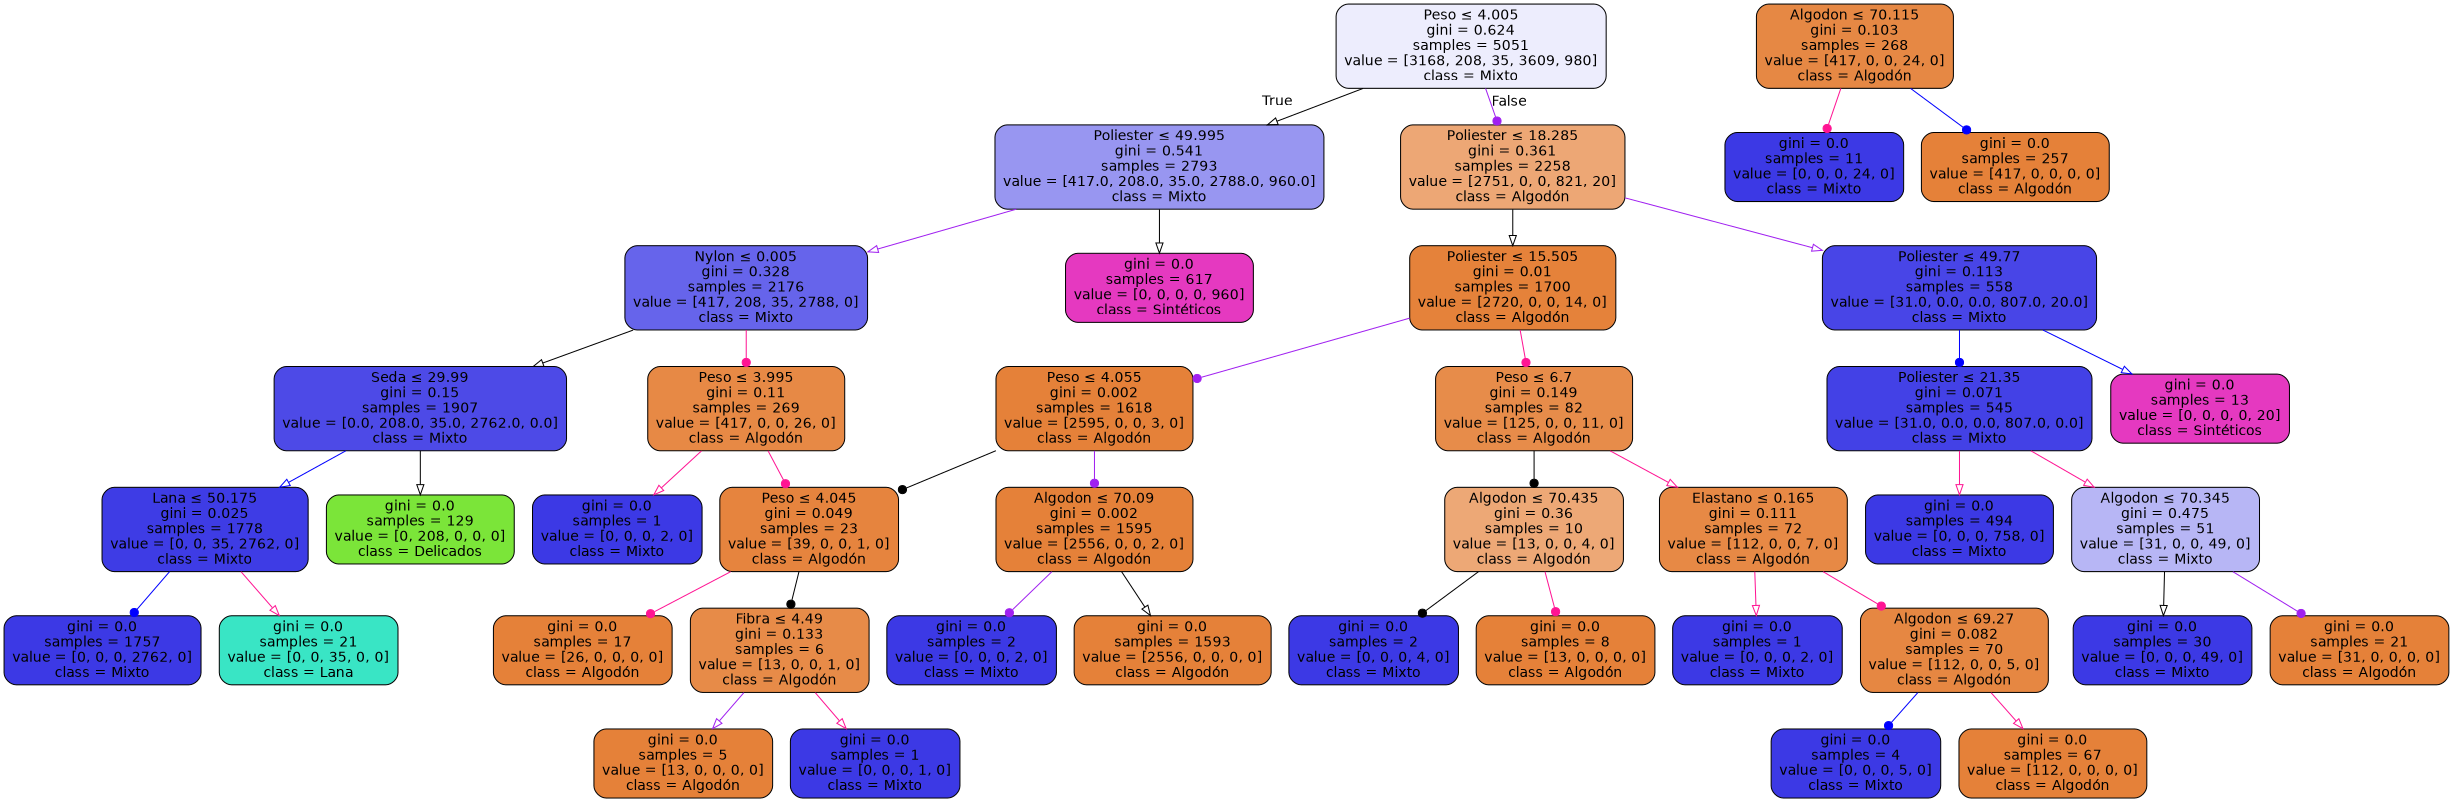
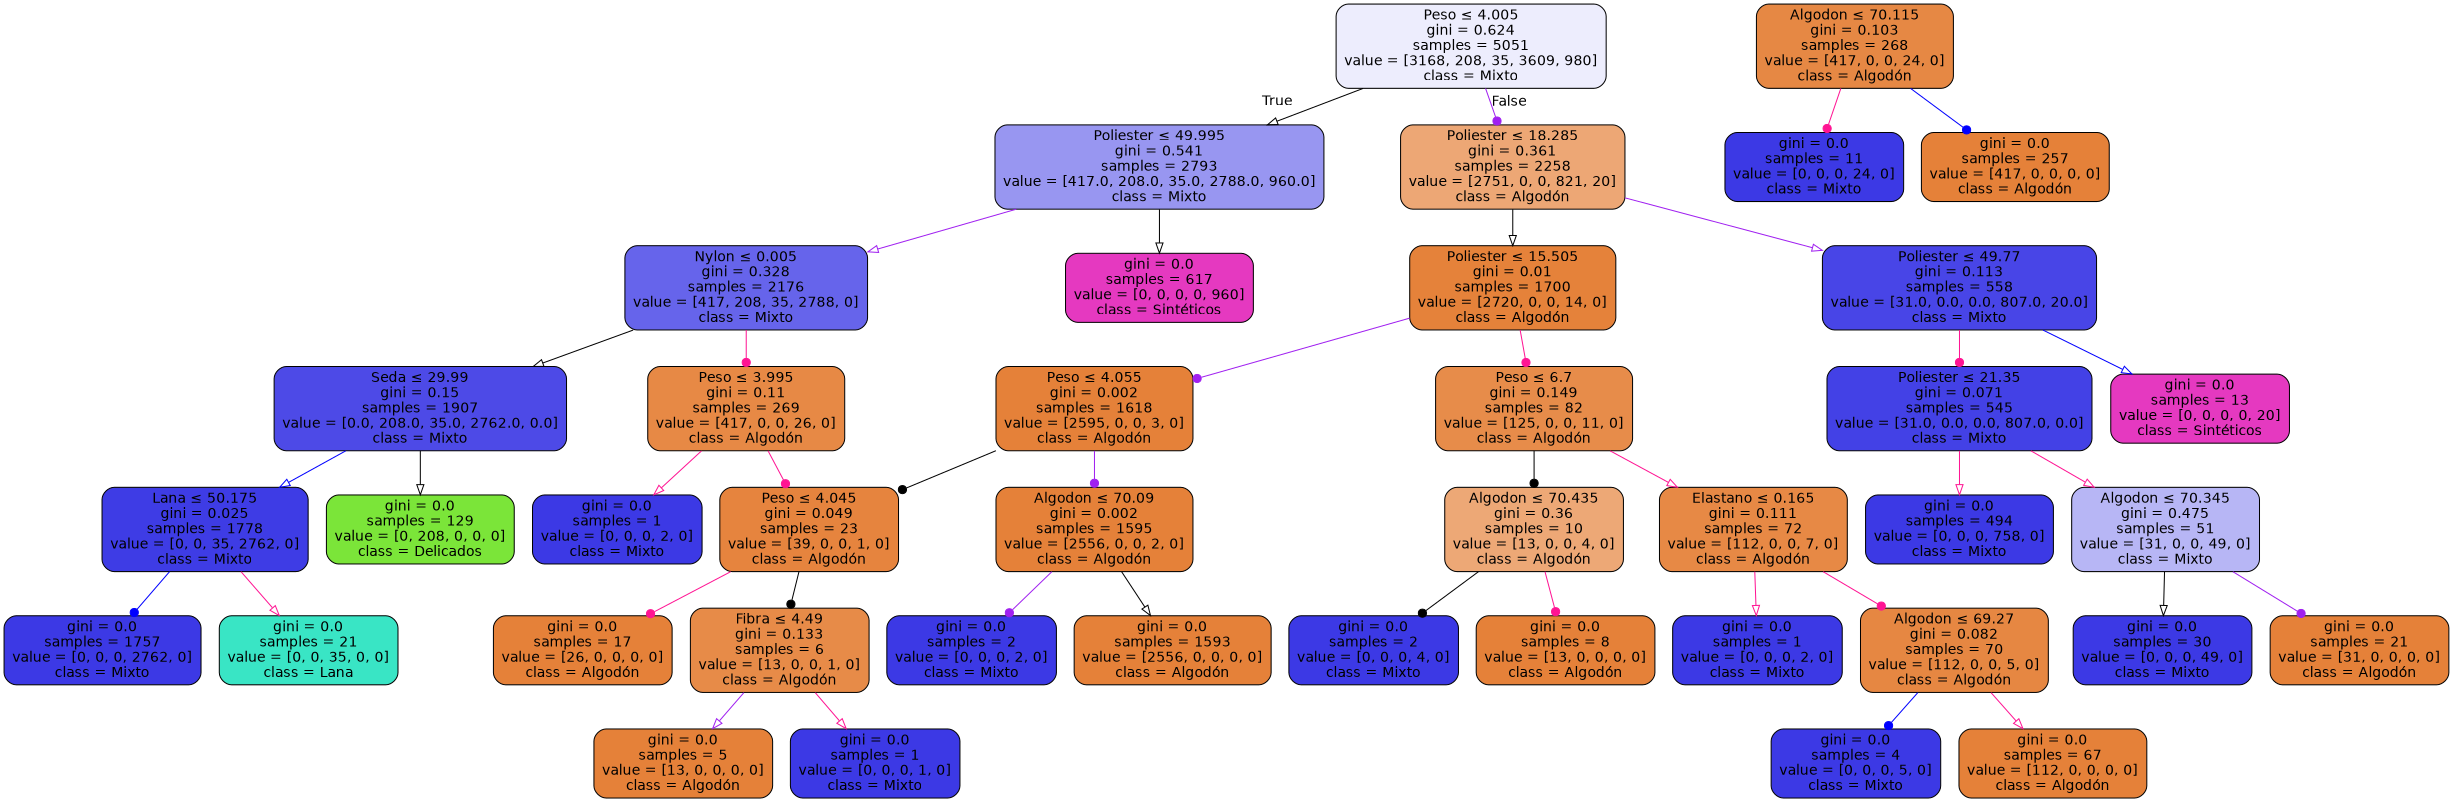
edge "Poliester ≤ 49.77" -> "Poliester ≤ 21.35": color blue -> deeppink
